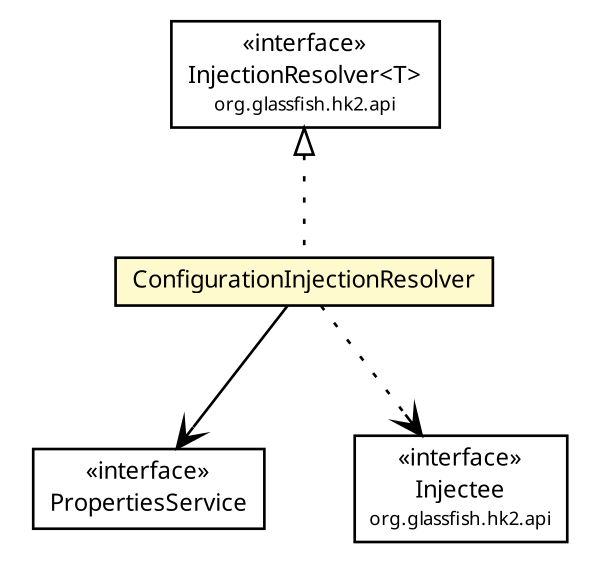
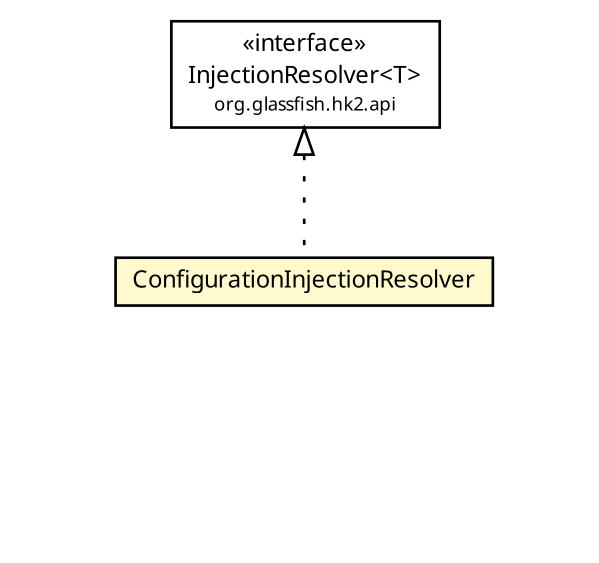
node "PropertiesService": removed
node "Injectee": removed
